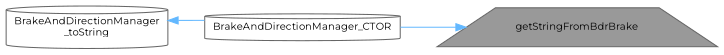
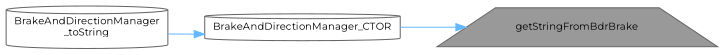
edge "BrakeAndDirectionManager_CTOR" -> "BrakeAndDirectionManager _toString": reversed
